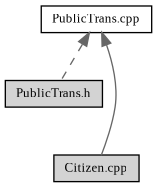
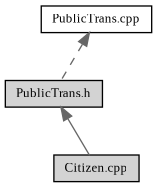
edge "Citizen.cpp" -> "PublicTrans.cpp": now "Citizen.cpp" -> "PublicTrans.h"
